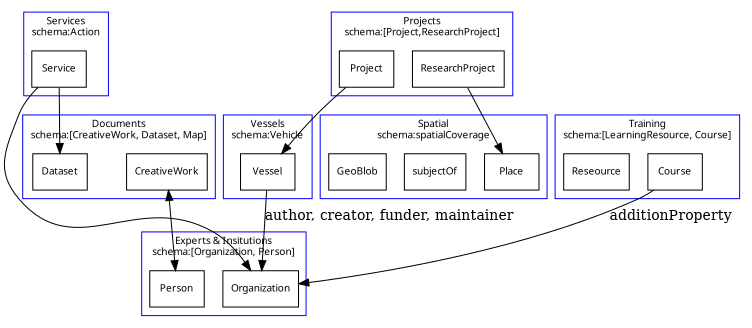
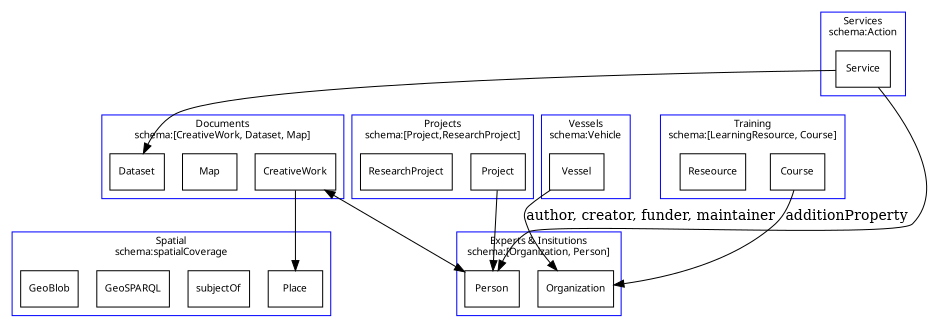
edge "Project" -> "Vessel": now "Project" -> "Person"
edge "ResearchProject" -> "Place": now "CreativeWork" -> "Place"
node "Map": added
edge "Service" -> "Organization": now "Service" -> "Person"
node "GeoSPARQL": added
